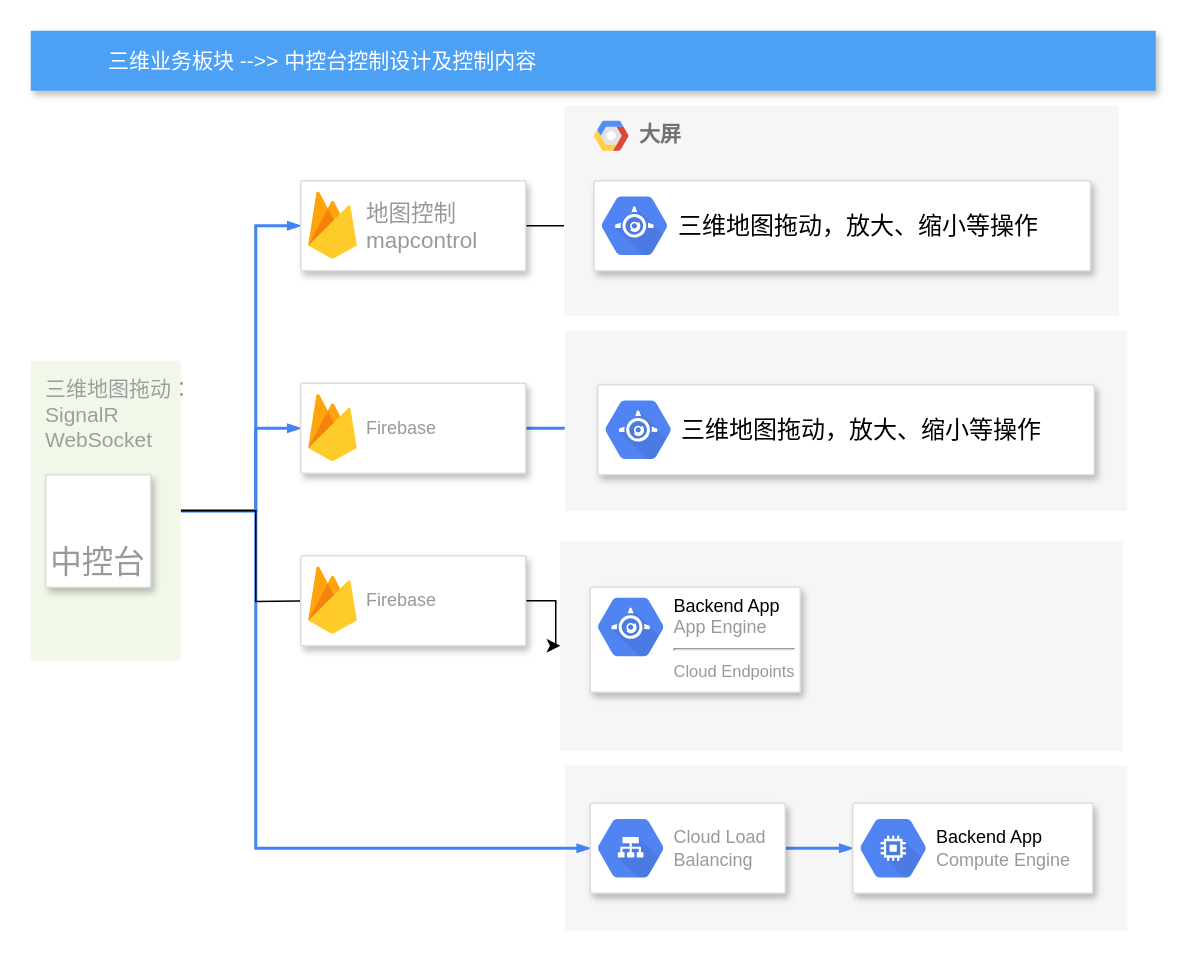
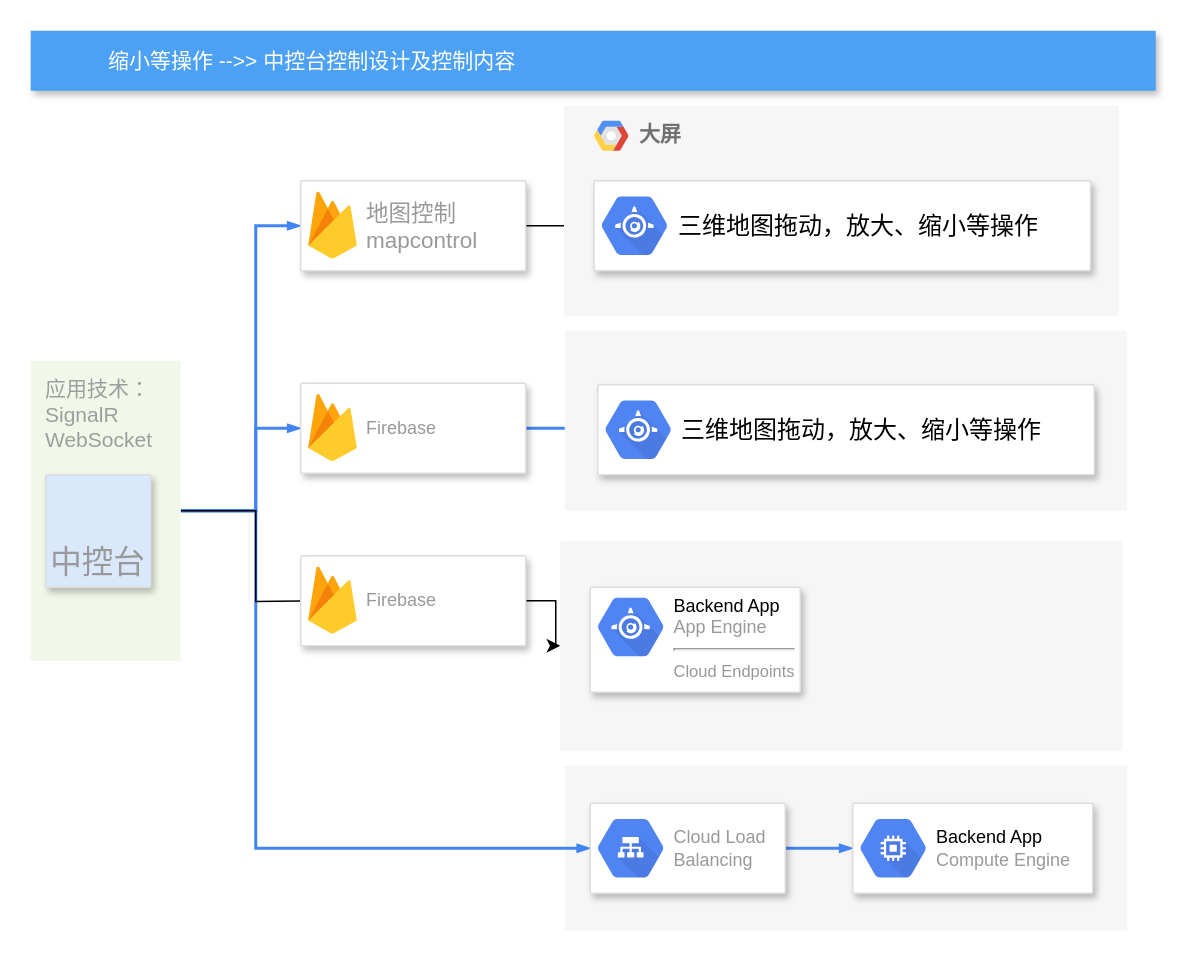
node "三维业务板块 -->> 中控台控制设计及控制内容": label "三维业务板块 -->> 中控台控制设计及控制内容" -> "缩小等操作 -->> 中控台控制设计及控制内容"
node "三维地图拖动： SignalR WebSocket": label "三维地图拖动： SignalR WebSocket" -> "应用技术： SignalR WebSocket"
node "中控台": fillcolor #ffffff -> #dae8fc
